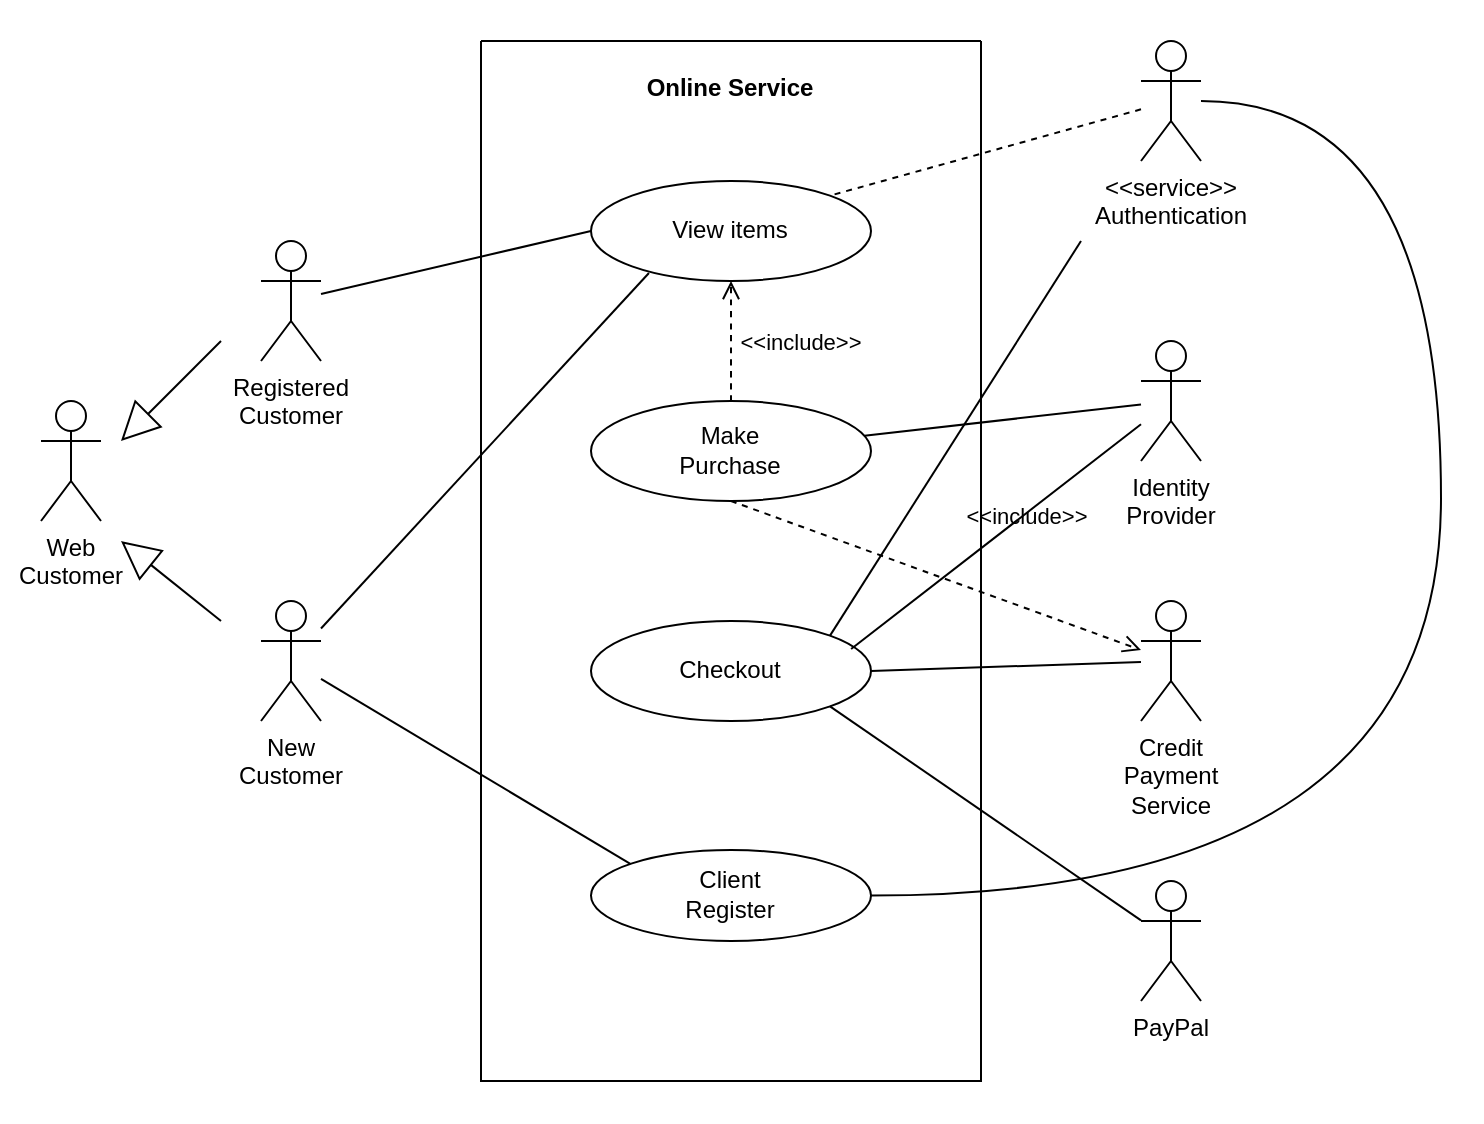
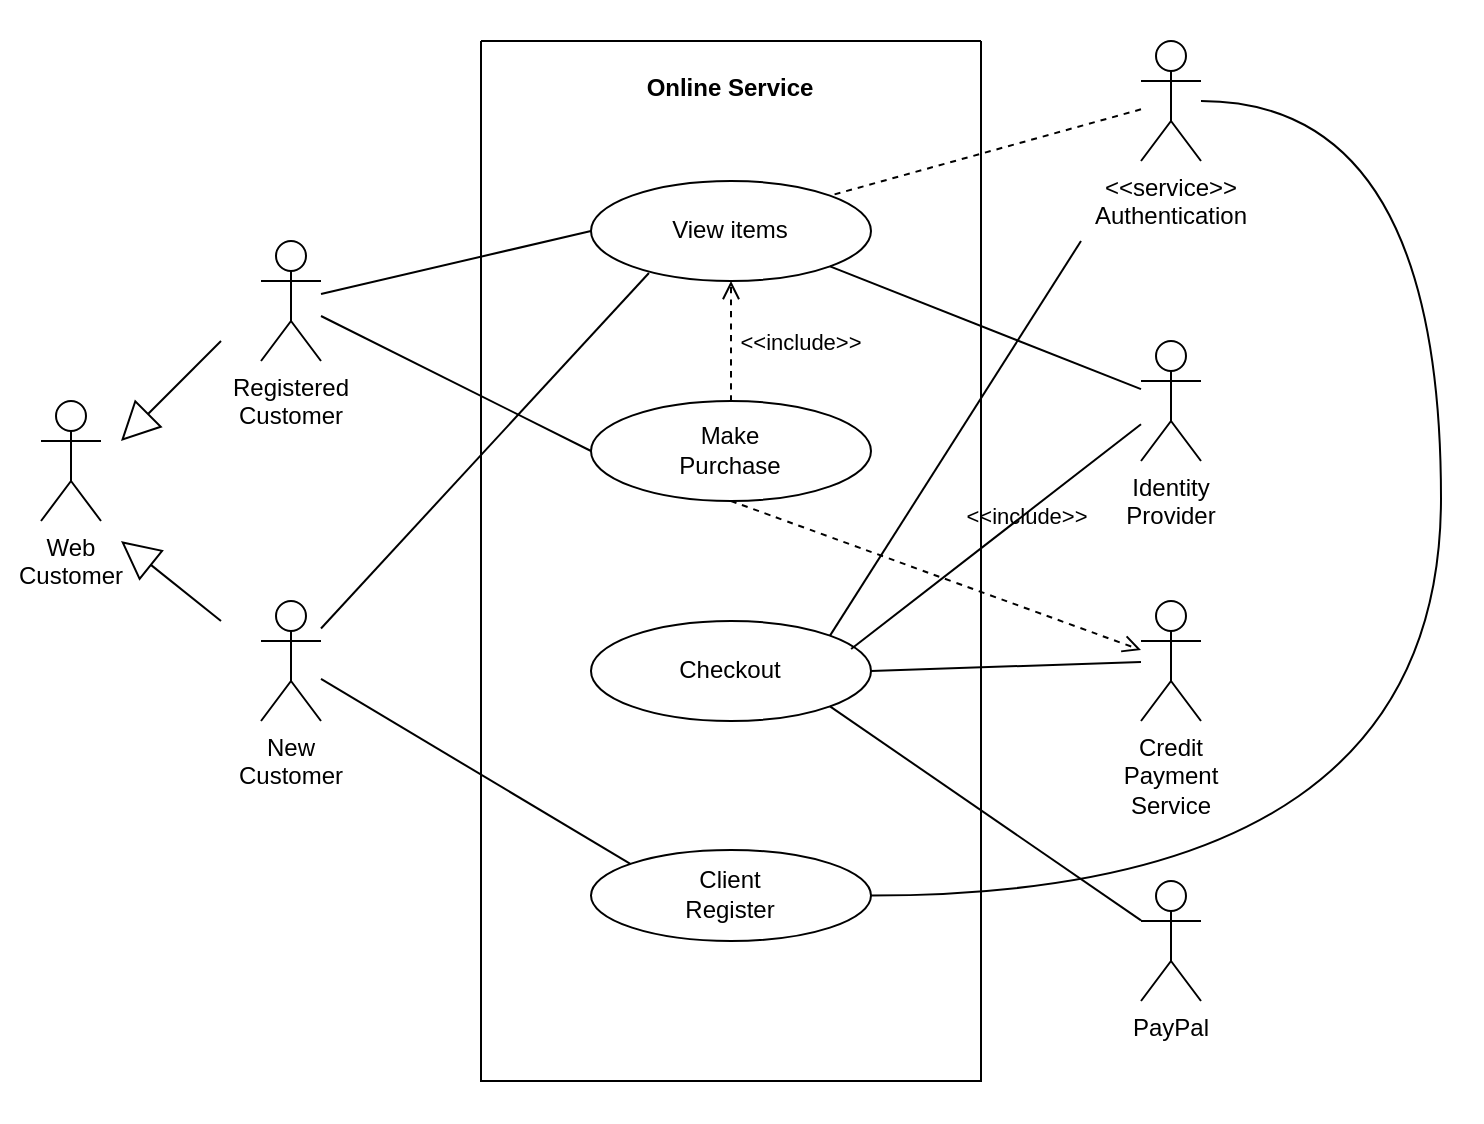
edge "Registered Customer" -- "Make Purchase": added
edge "Identity Provider" -- "Make Purchase": now "Identity Provider" -- "View items"
